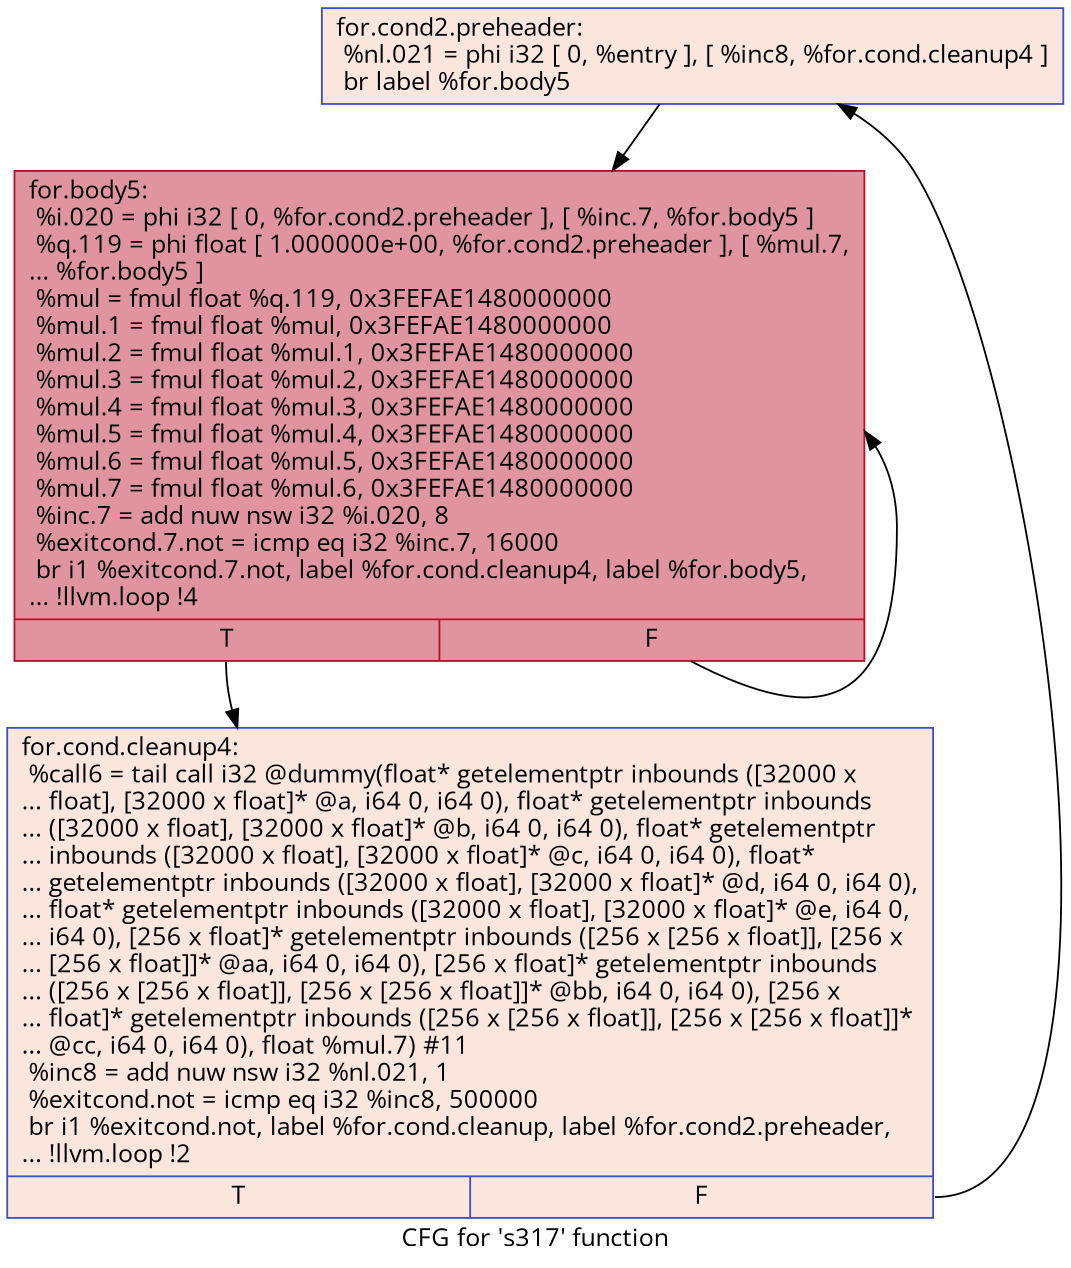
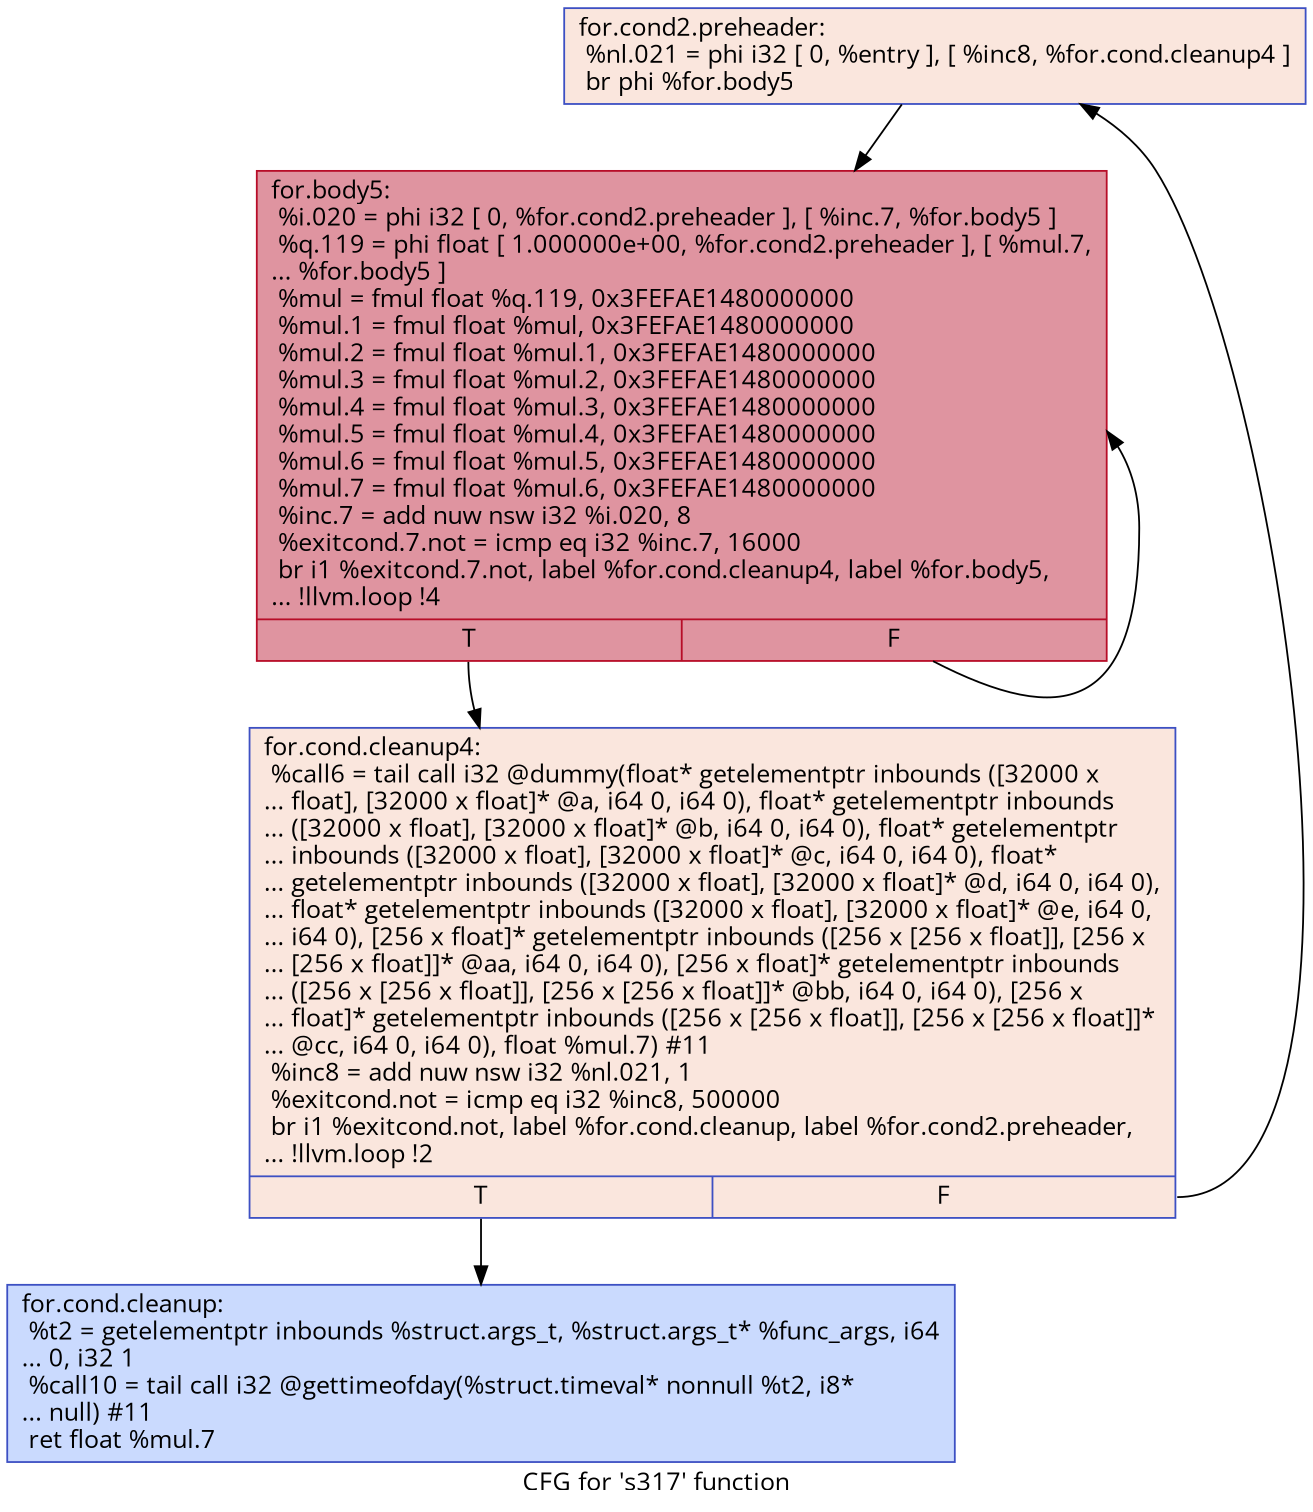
node "for.cond2.preheader:": text "br label %for.body5" -> "br phi %for.body5"
node "for.cond.cleanup:": added
